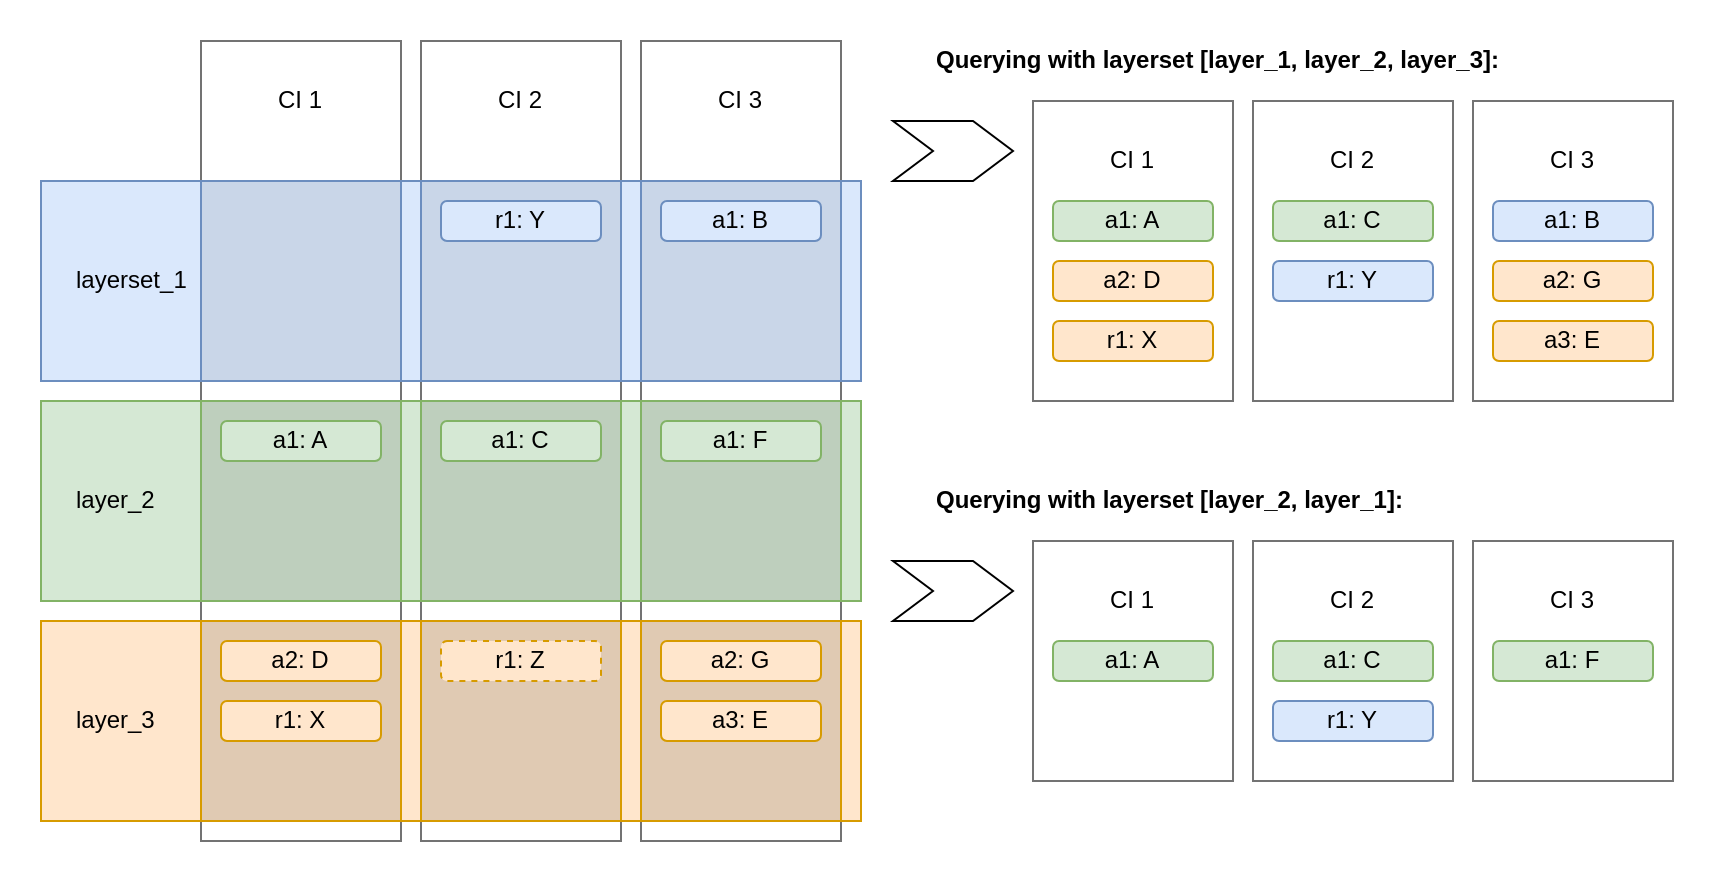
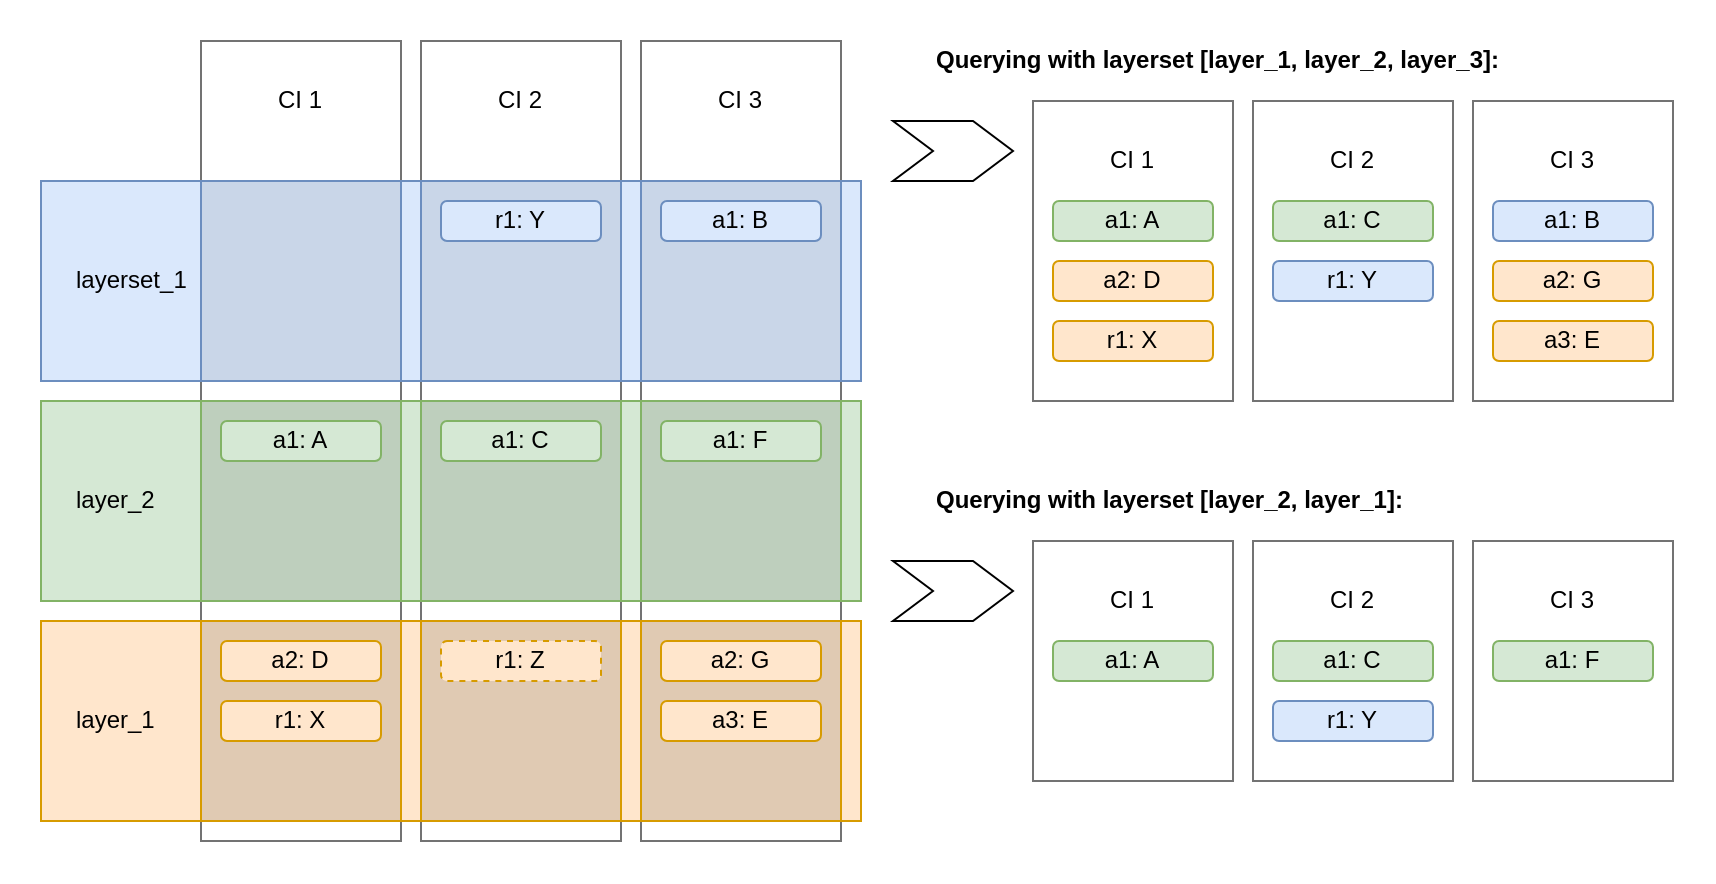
node "layer_3": label "layer_3" -> "layer_1"
